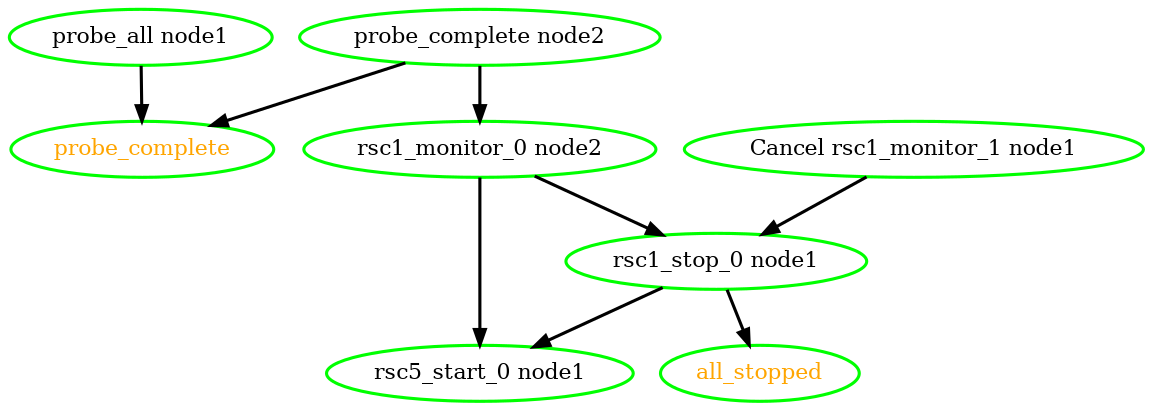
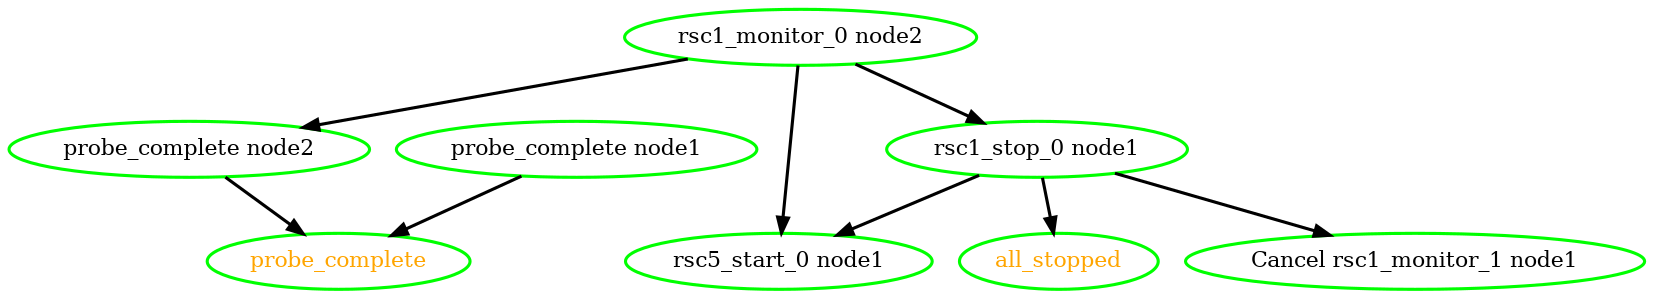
node "probe_all node1": label "probe_all node1" -> "probe_complete node1"
edge "probe_complete node2" -> "rsc1_monitor_0 node2": reversed
edge "Cancel rsc1_monitor_1 node1" -> "rsc1_stop_0 node1": reversed
